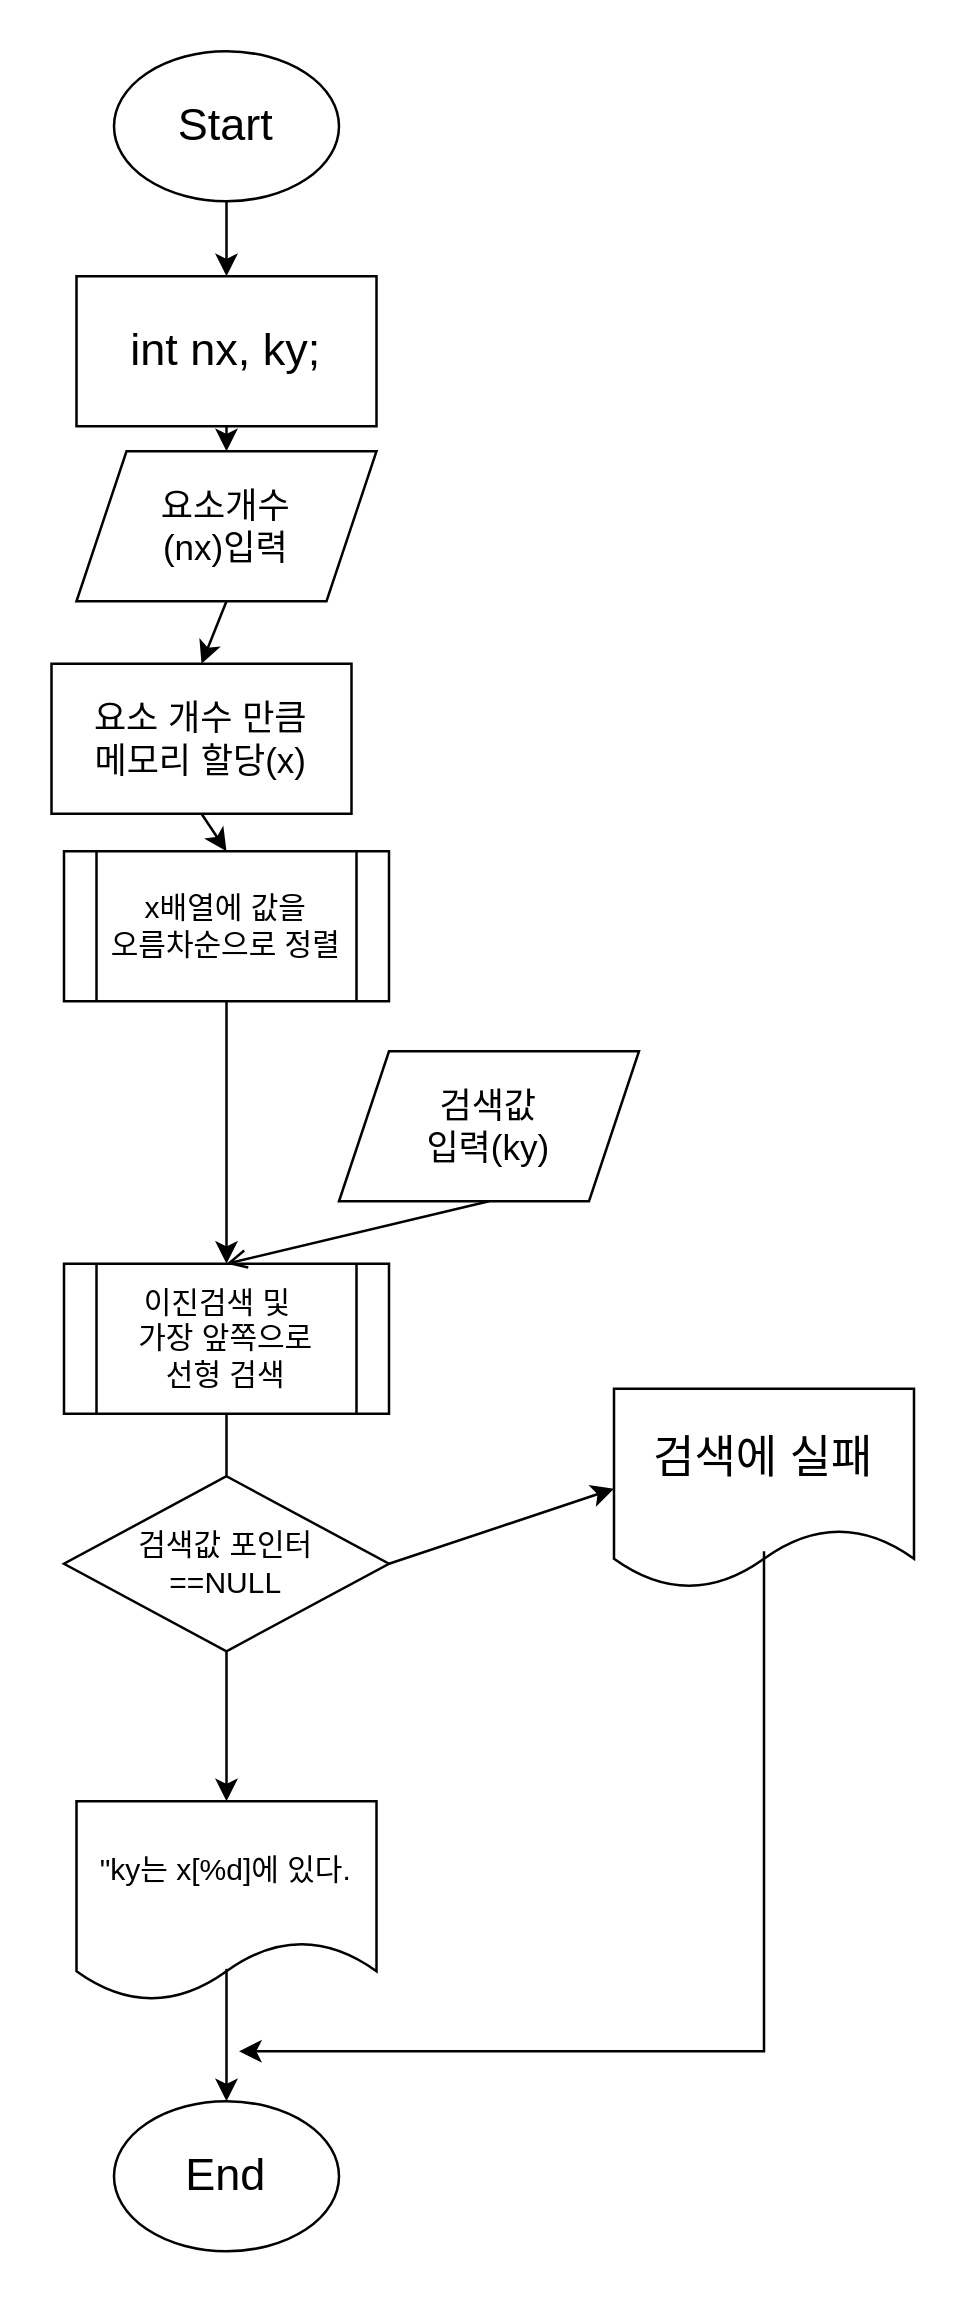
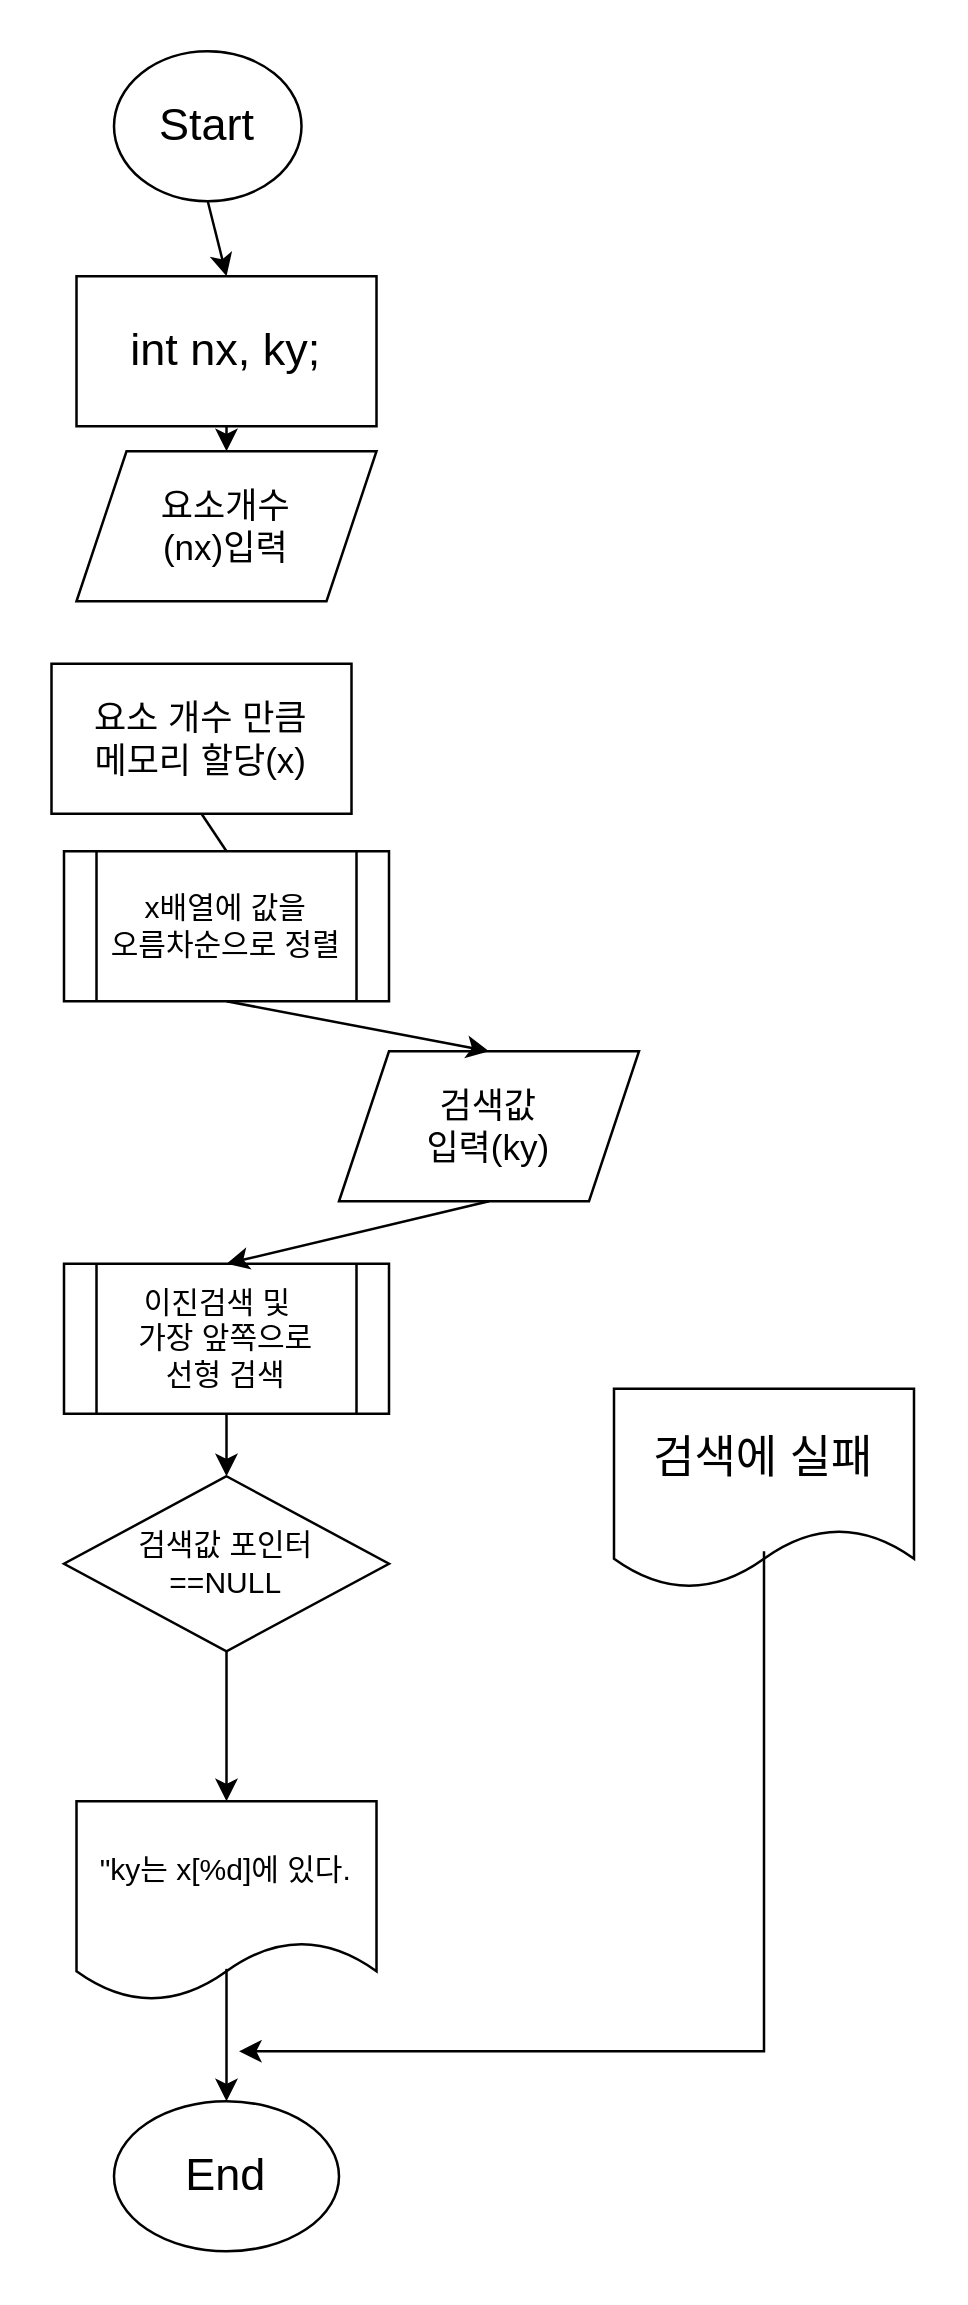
node "Start": size 225x150 -> 188x150
edge "요소개수 (nx)입력" -> "요소 개수 만큼 메모리 할당(x)": removed
edge "요소 개수 만큼 메모리 할당(x)" -> "x배열에 값을오름차순으로 정렬": arrowhead classic -> none
edge "x배열에 값을오름차순으로 정렬" -> "이진검색 및 가장 앞쪽으로 선형 검색": now "x배열에 값을오름차순으로 정렬" -> "검색값 입력(ky)"
edge "검색값 입력(ky)" -> "이진검색 및 가장 앞쪽으로 선형 검색": arrowhead open -> classic
edge "이진검색 및 가장 앞쪽으로 선형 검색" -- "검색값 포인터 ==NULL": arrowhead none -> classic
edge "검색값 포인터 ==NULL" -> "검색에 실패": removed
